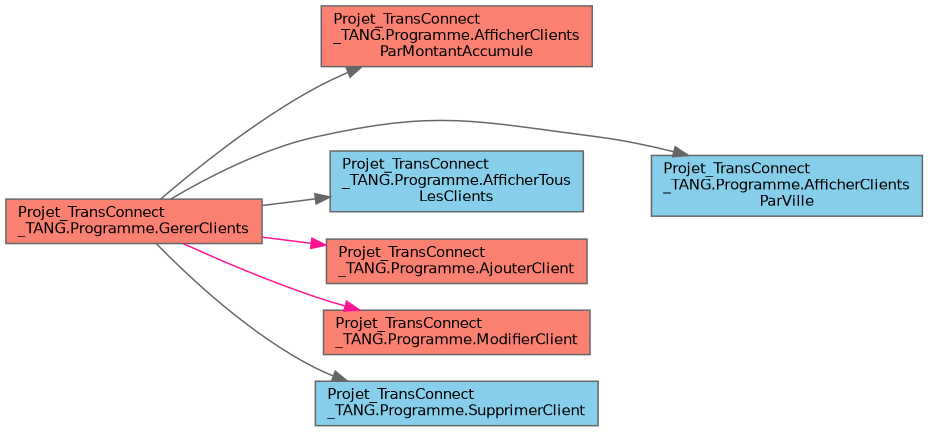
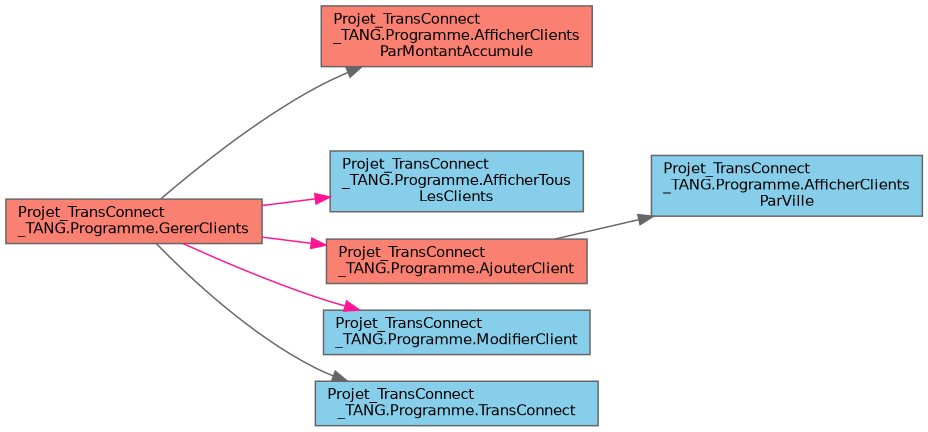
edge "Projet_TransConnect _TANG.Programme.GererClients" -> "Projet_TransConnect _TANG.Programme.AfficherClients ParVille": now "Projet_TransConnect _TANG.Programme.AjouterClient" -> "Projet_TransConnect _TANG.Programme.AfficherClients ParVille"
edge "Projet_TransConnect _TANG.Programme.GererClients" -> "Projet_TransConnect _TANG.Programme.AfficherTous LesClients": color gray40 -> deeppink
node "Projet_TransConnect _TANG.Programme.ModifierClient": fillcolor salmon -> skyblue
node "Projet_TransConnect _TANG.Programme.SupprimerClient": label "Projet_TransConnect _TANG.Programme.SupprimerClient" -> "Projet_TransConnect _TANG.Programme.TransConnect"
